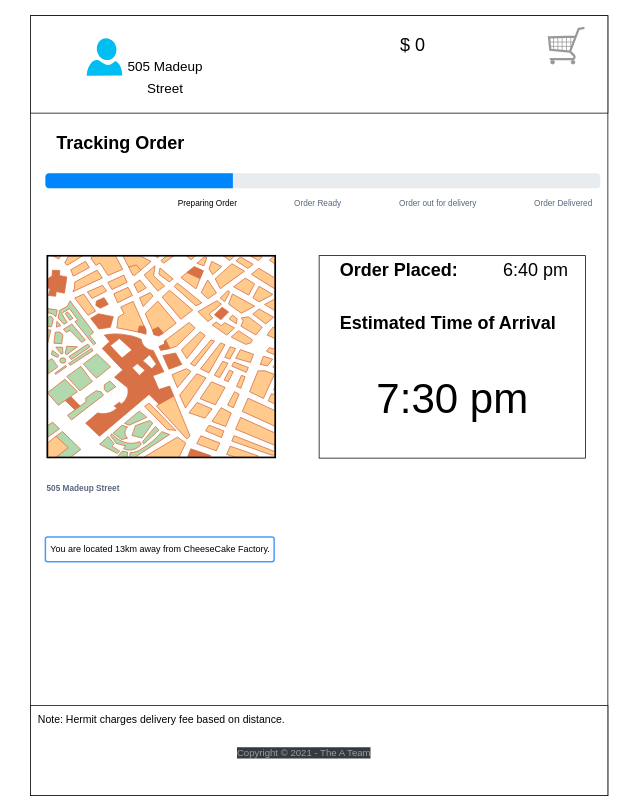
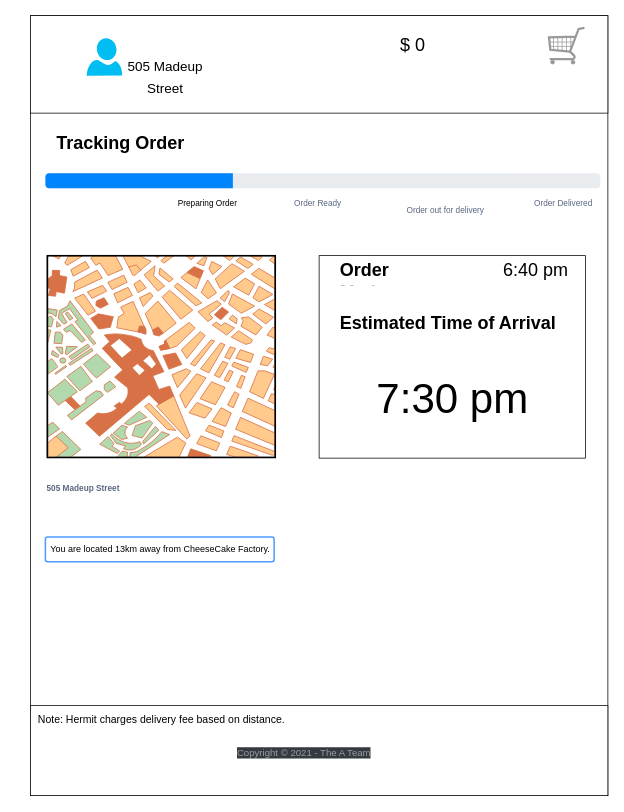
node "Order out for delivery": moved (439, 203) -> (447, 210)
node "Order Placed:": label "Order Placed:" -> "Order Madeup:"
